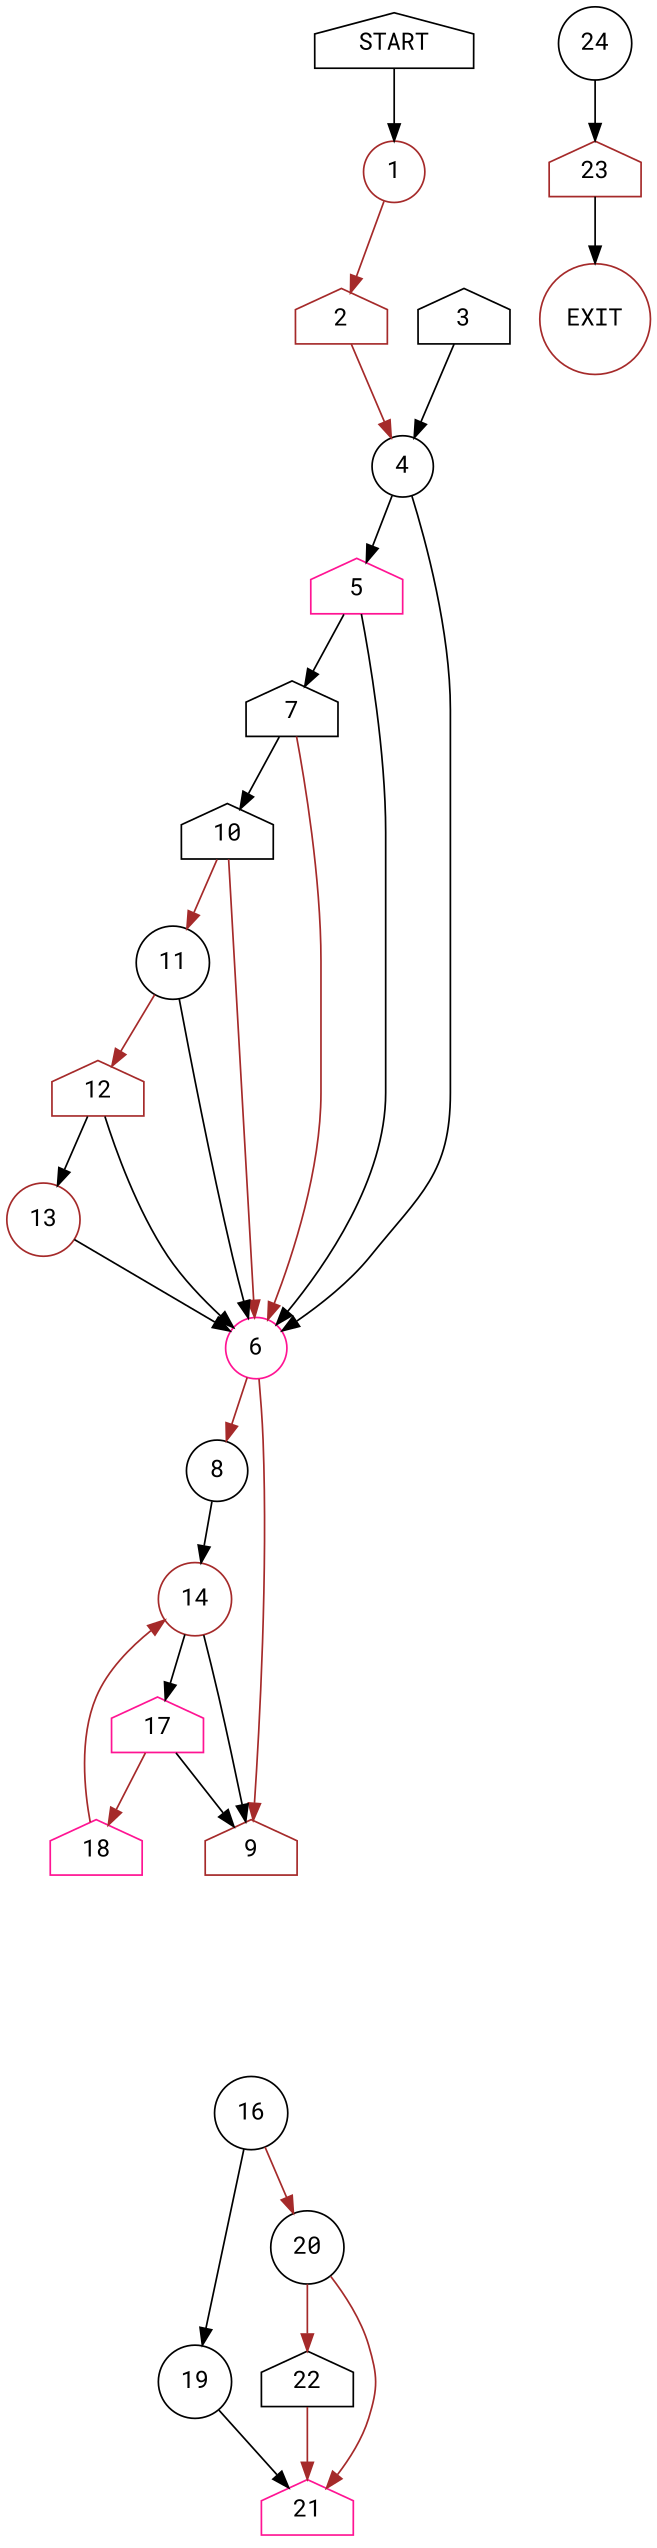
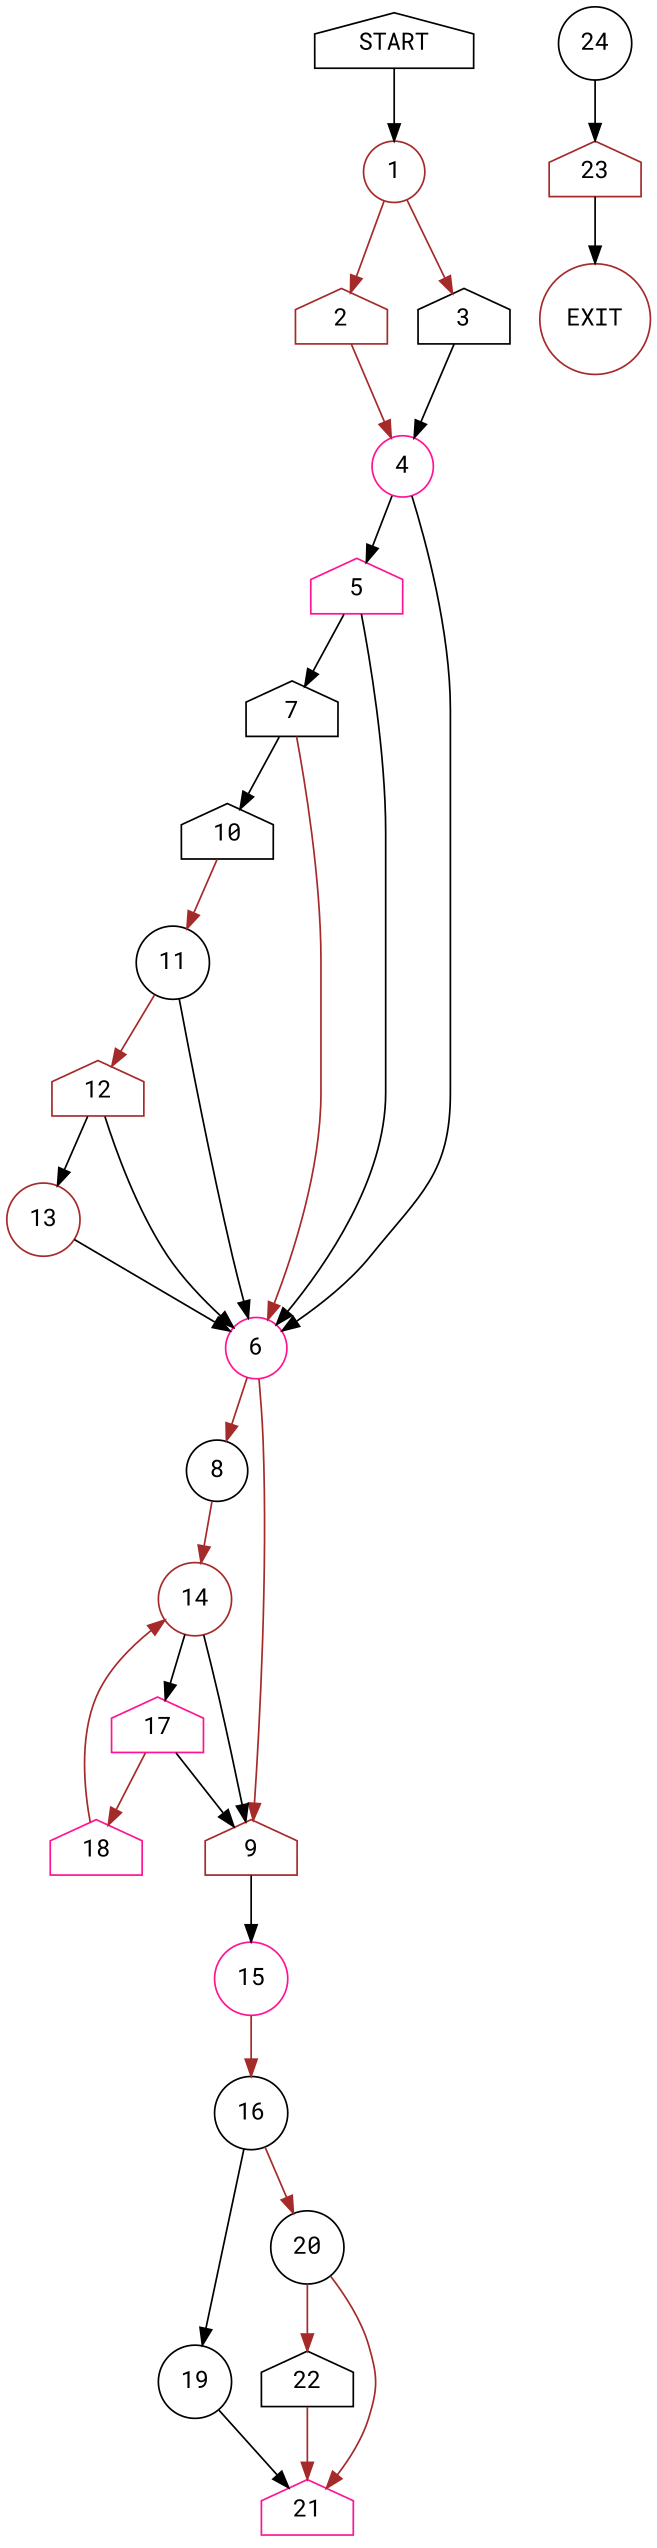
edge "1" -> "3": added
node "4": color black -> deeppink
edge "10" -> "6": removed
edge "8" -> "14": color black -> brown
node "15": added
